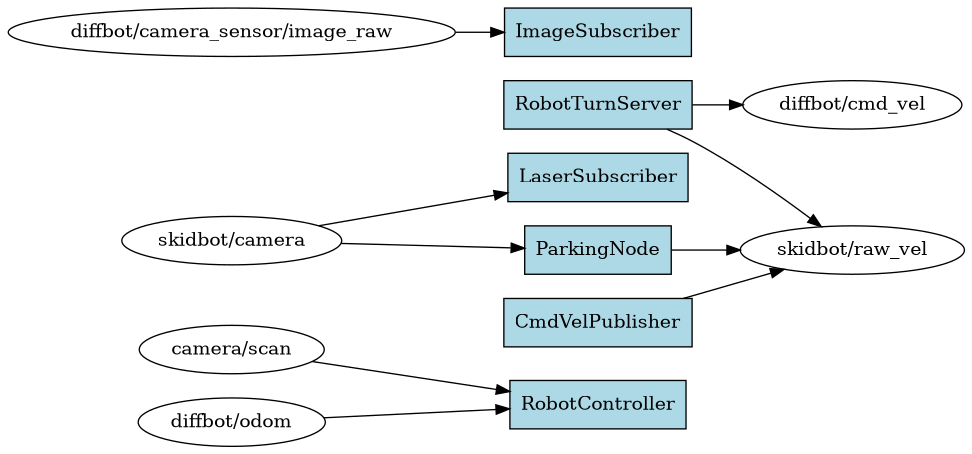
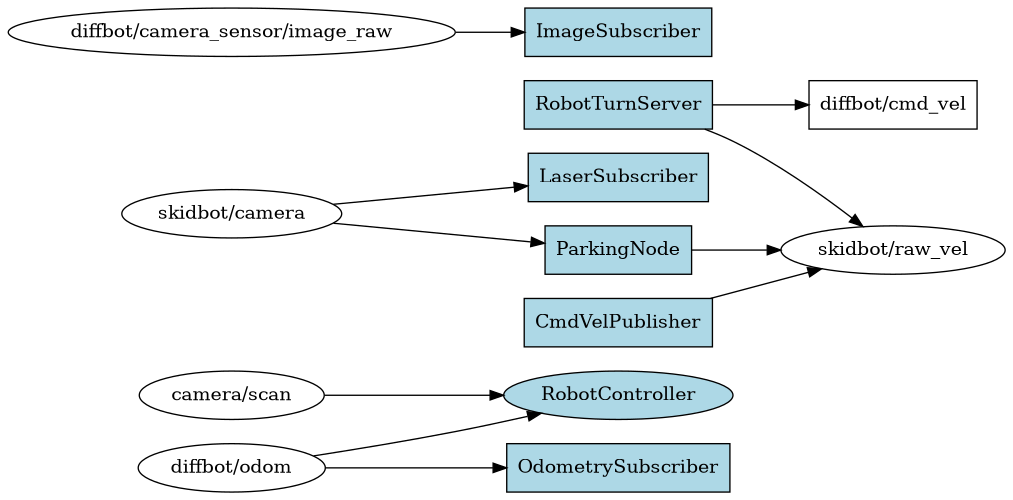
node "diffbot/cmd_vel": shape ellipse -> box
node "RobotController": shape box -> ellipse
node "OdometrySubscriber": added
